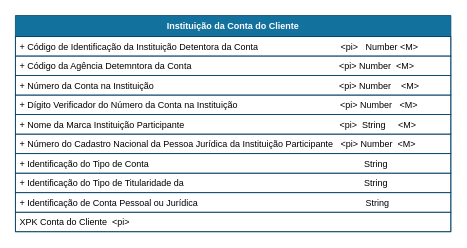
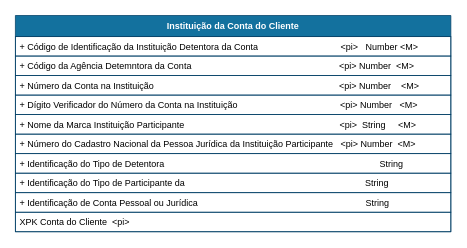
node "+ Identificação do Tipo de Conta String": label "+ Identificação do Tipo de Conta String" -> "+ Identificação do Tipo de Detentora String"
node "+ Identificação do Tipo de Titularidade da String": label "+ Identificação do Tipo de Titularidade da String" -> "+ Identificação do Tipo de Participante da String"
